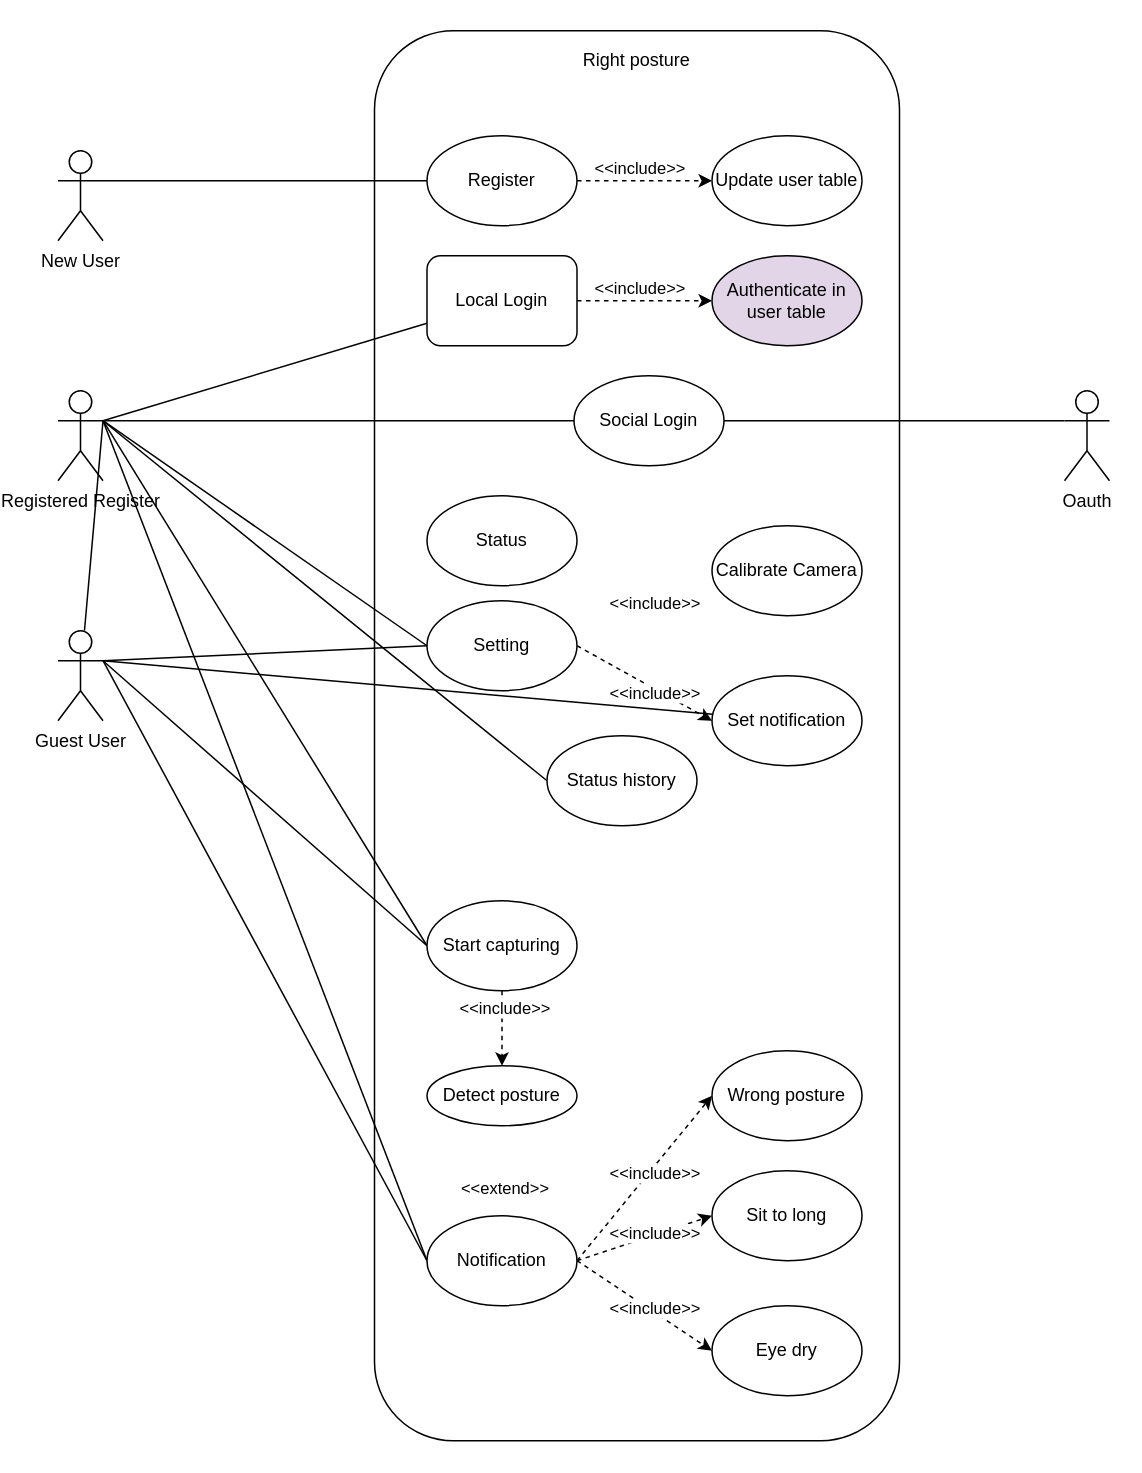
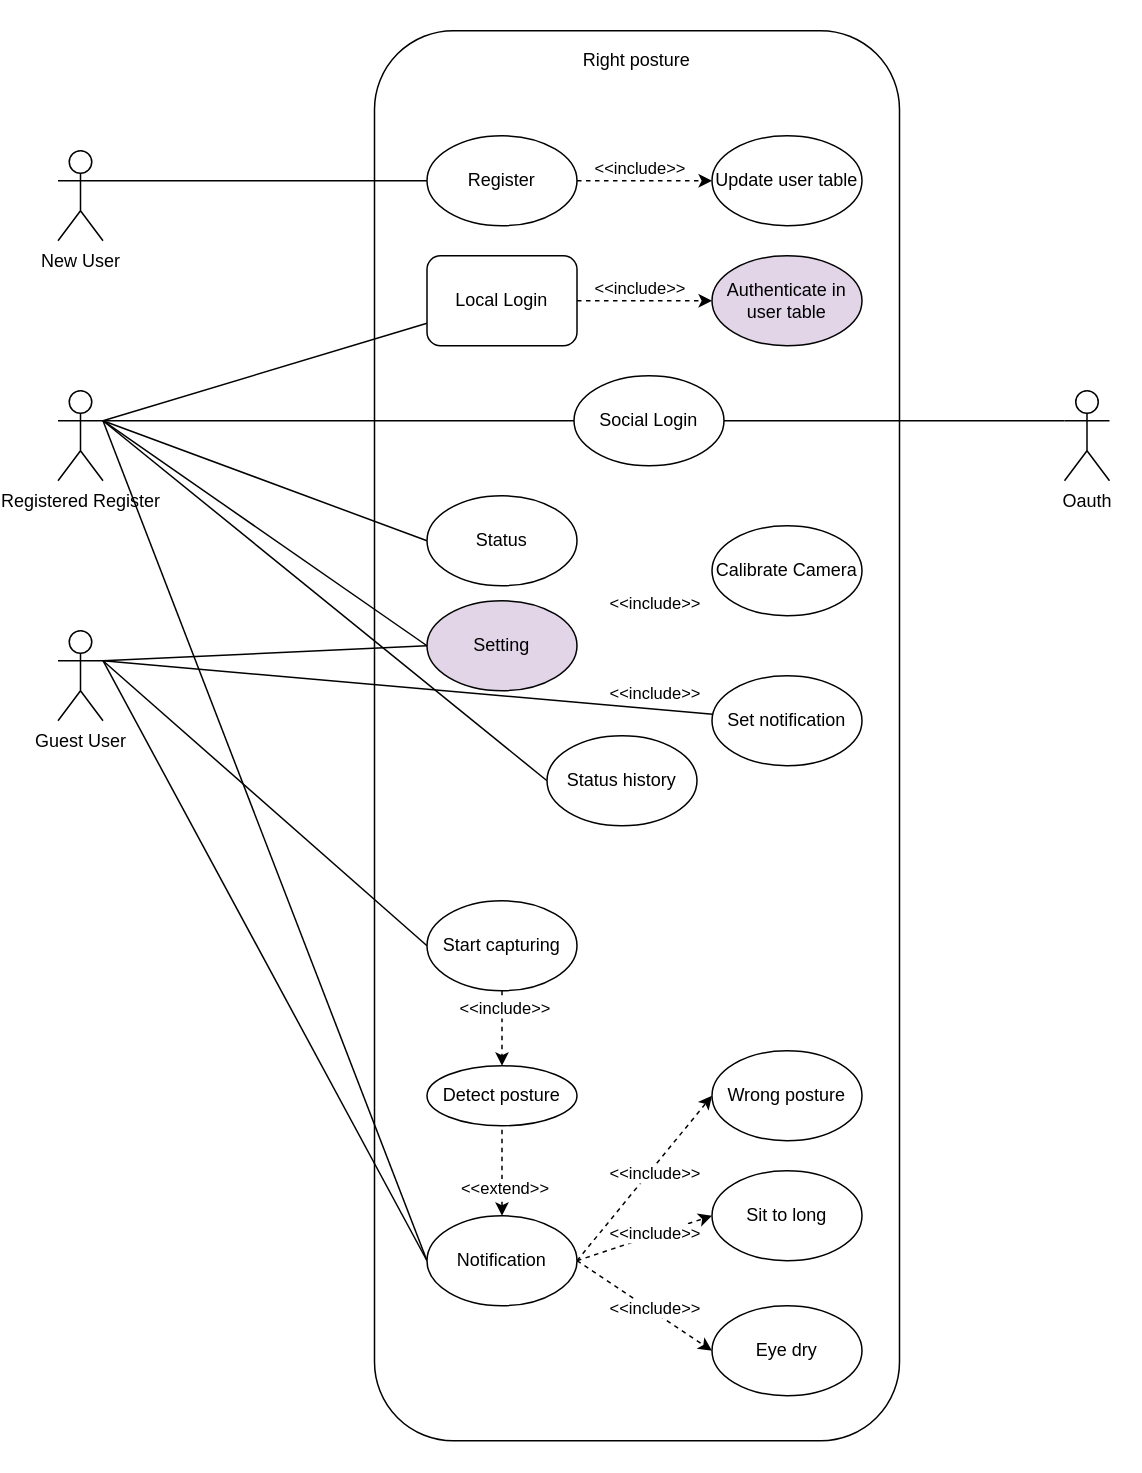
edge "Registered Register" -- "Guest User": now "Registered Register" -- "Status"
node "Setting": fillcolor #ffffff -> #e1d5e7
edge "Setting" -> "Set notification": removed
edge "Registered Register" -- "Start capturing": removed
edge "Detect posture" -> "Notification": added
